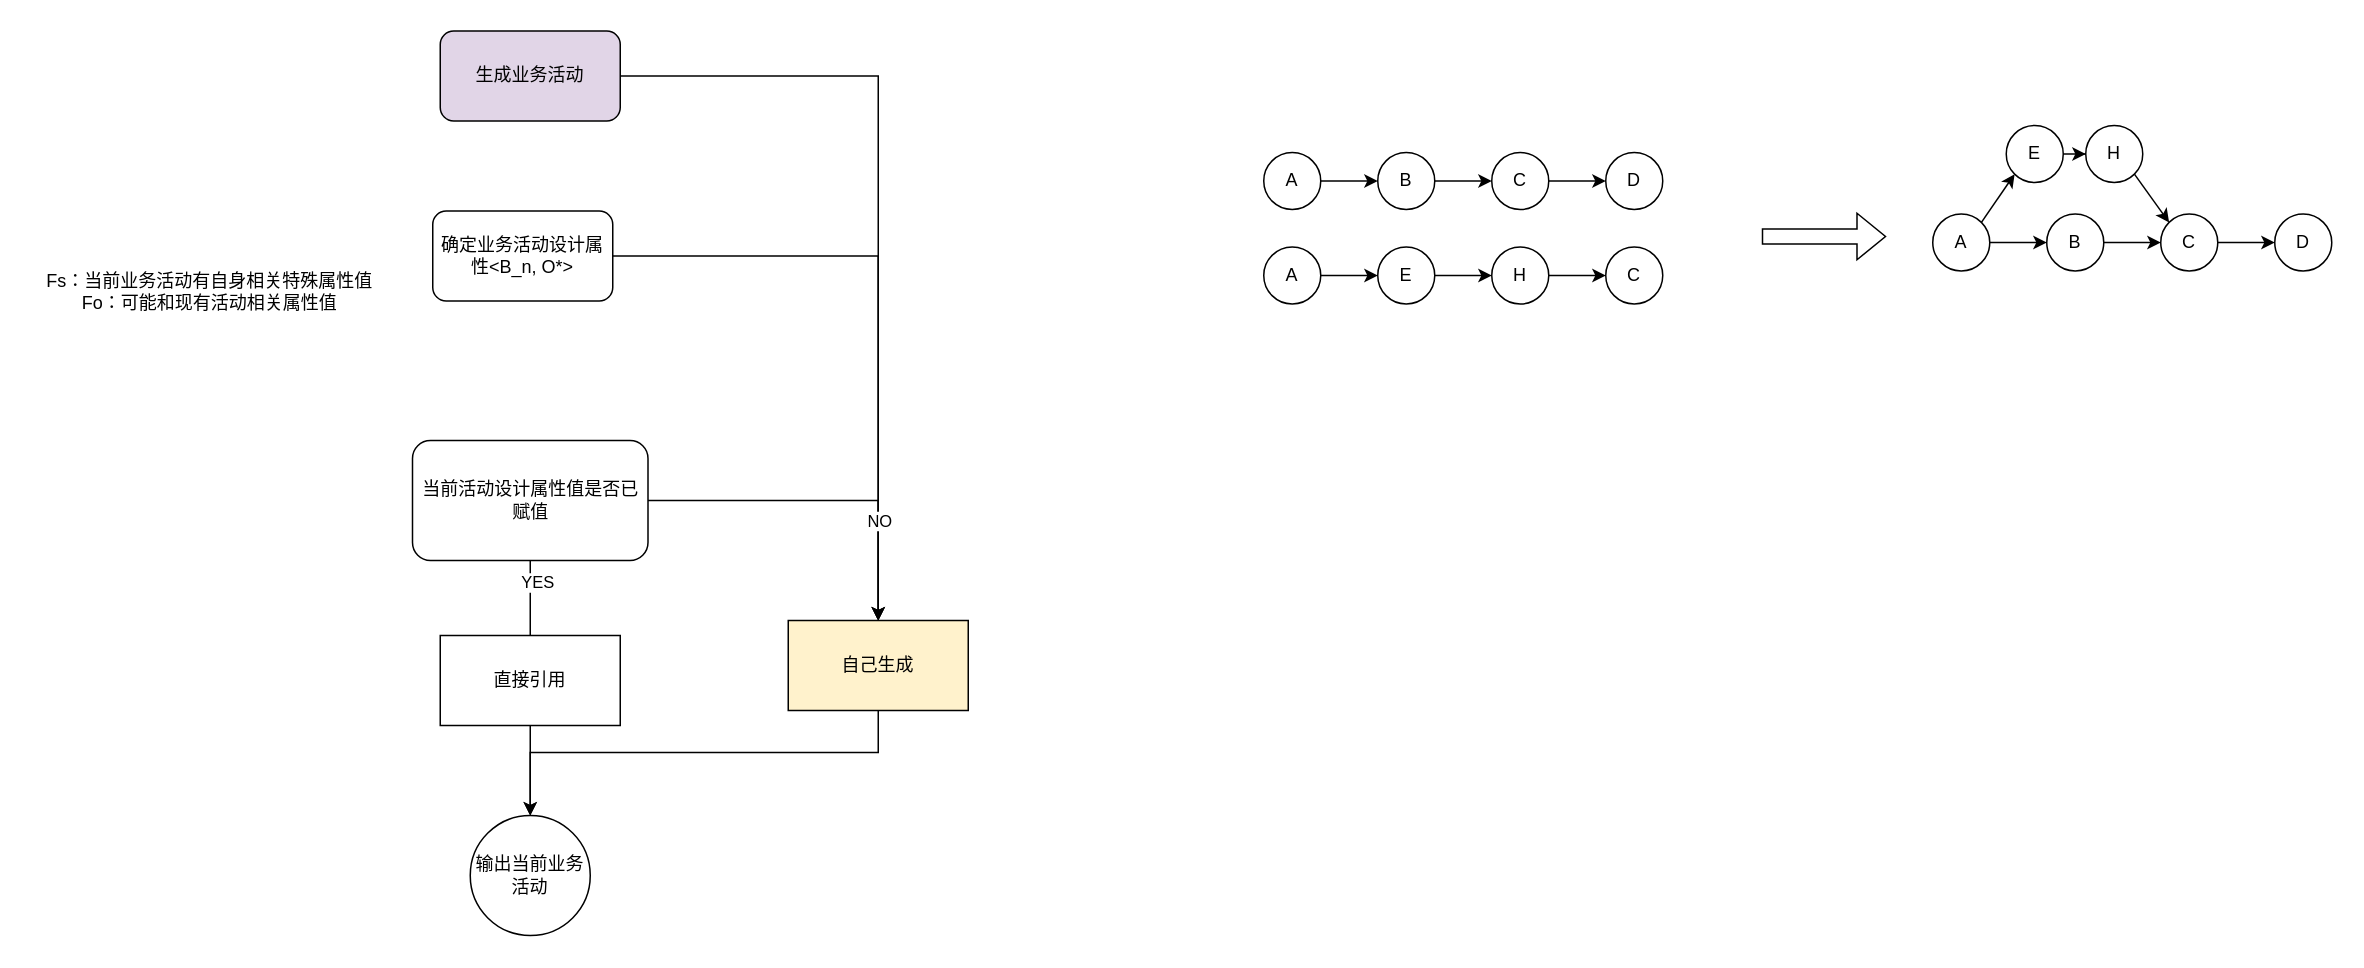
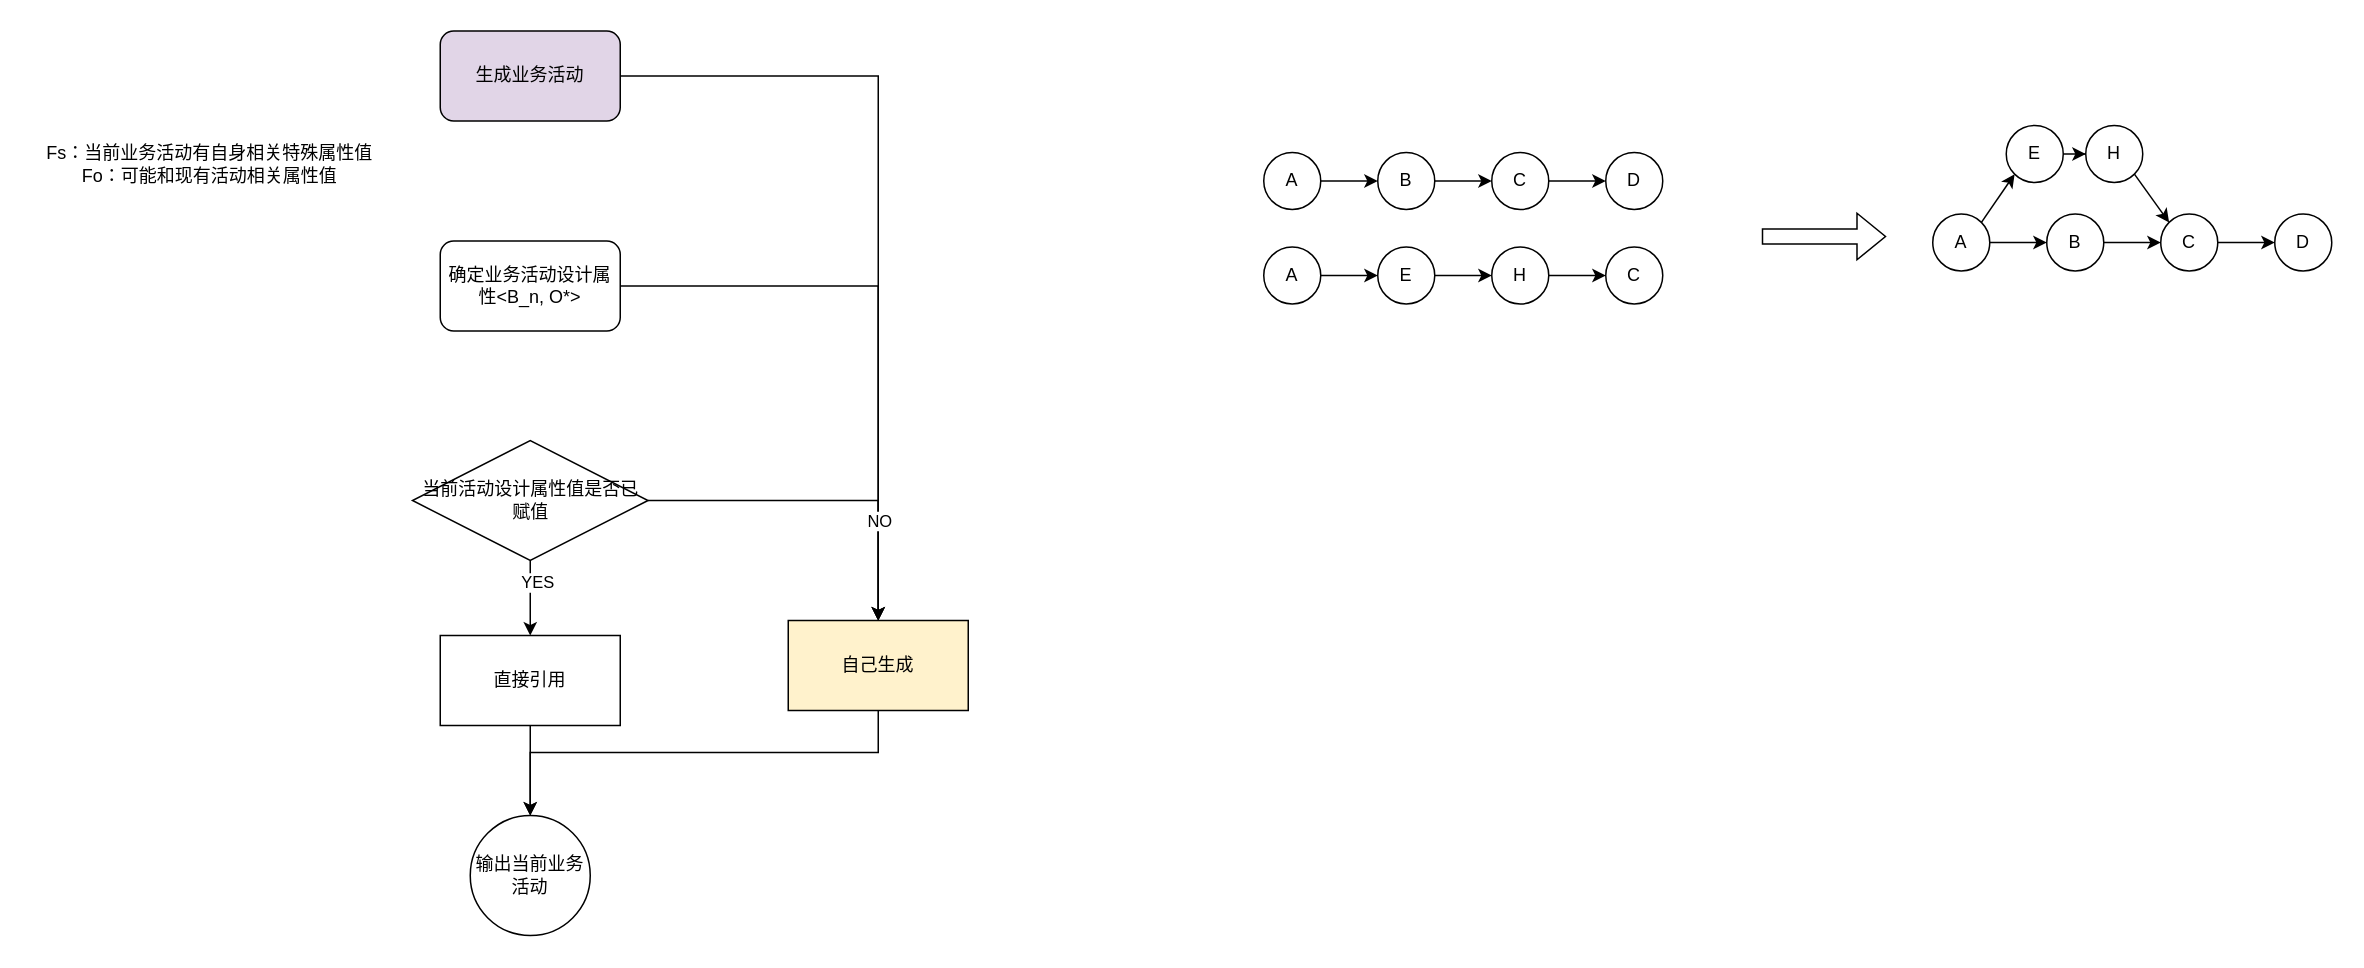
node "确定业务活动设计属性<B_n, O*>": moved (523, 256) -> (530, 286)
node "Fs：当前业务活动有自身相关特殊属性值 Fo：可能和现有活动相关属性值": moved (210, 292) -> (210, 164)
node "当前活动设计属性值是否已赋值": shape rounded rectangle -> diamond
edge "当前活动设计属性值是否已赋值" -- "直接引用": arrowhead none -> classic
